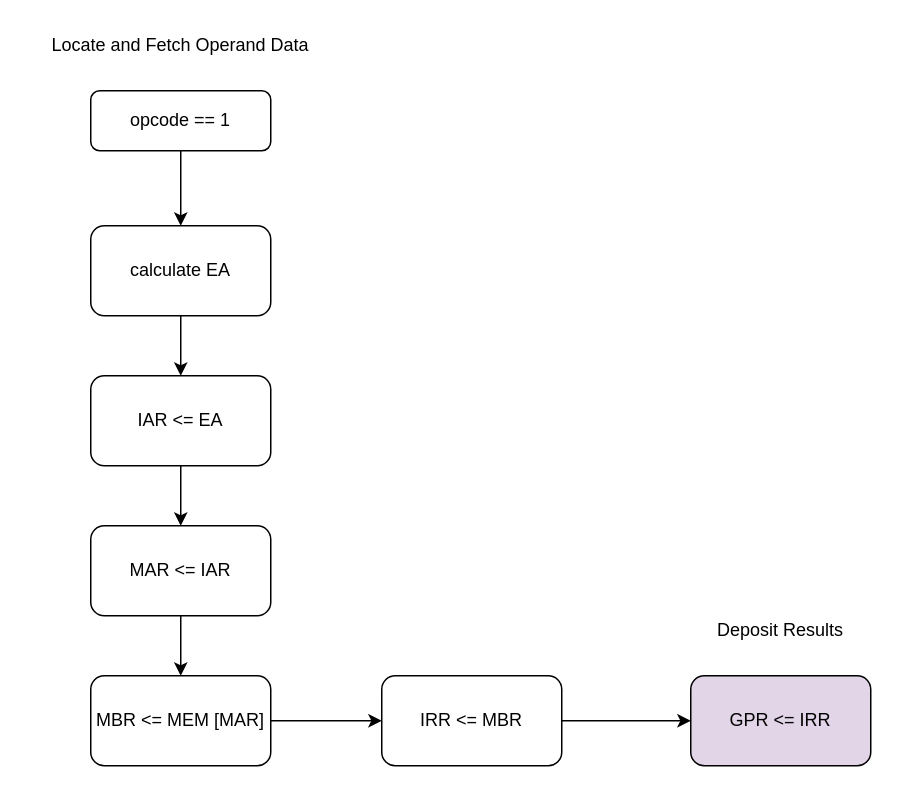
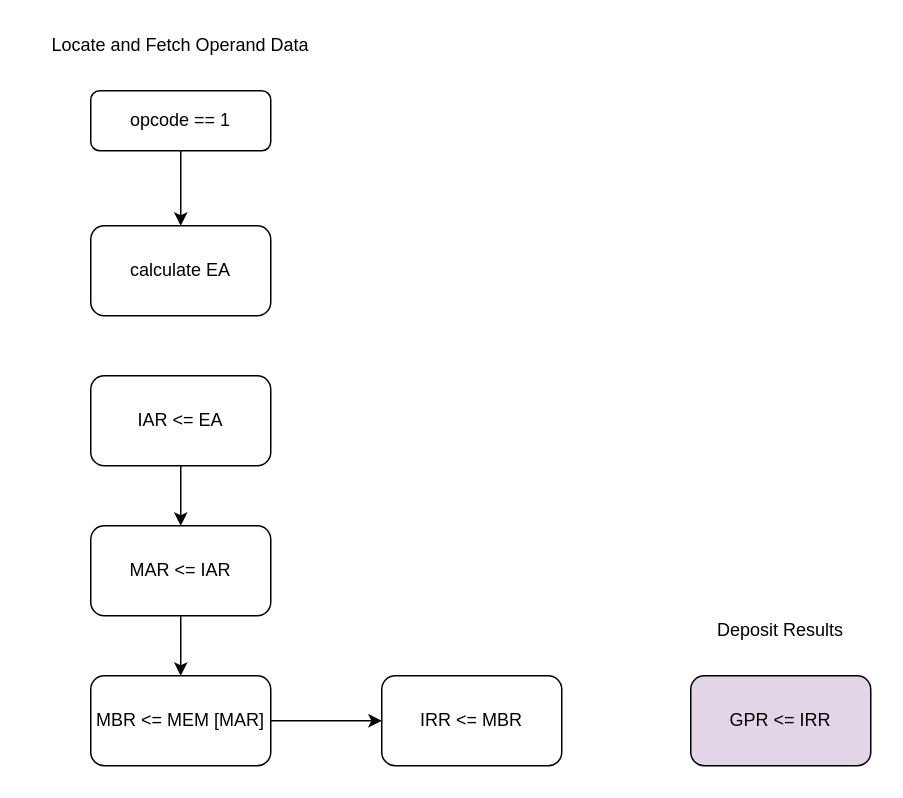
edge "calculate EA" -> "IAR <= EA": removed
edge "IRR <= MBR" -> "GPR <= IRR": removed
